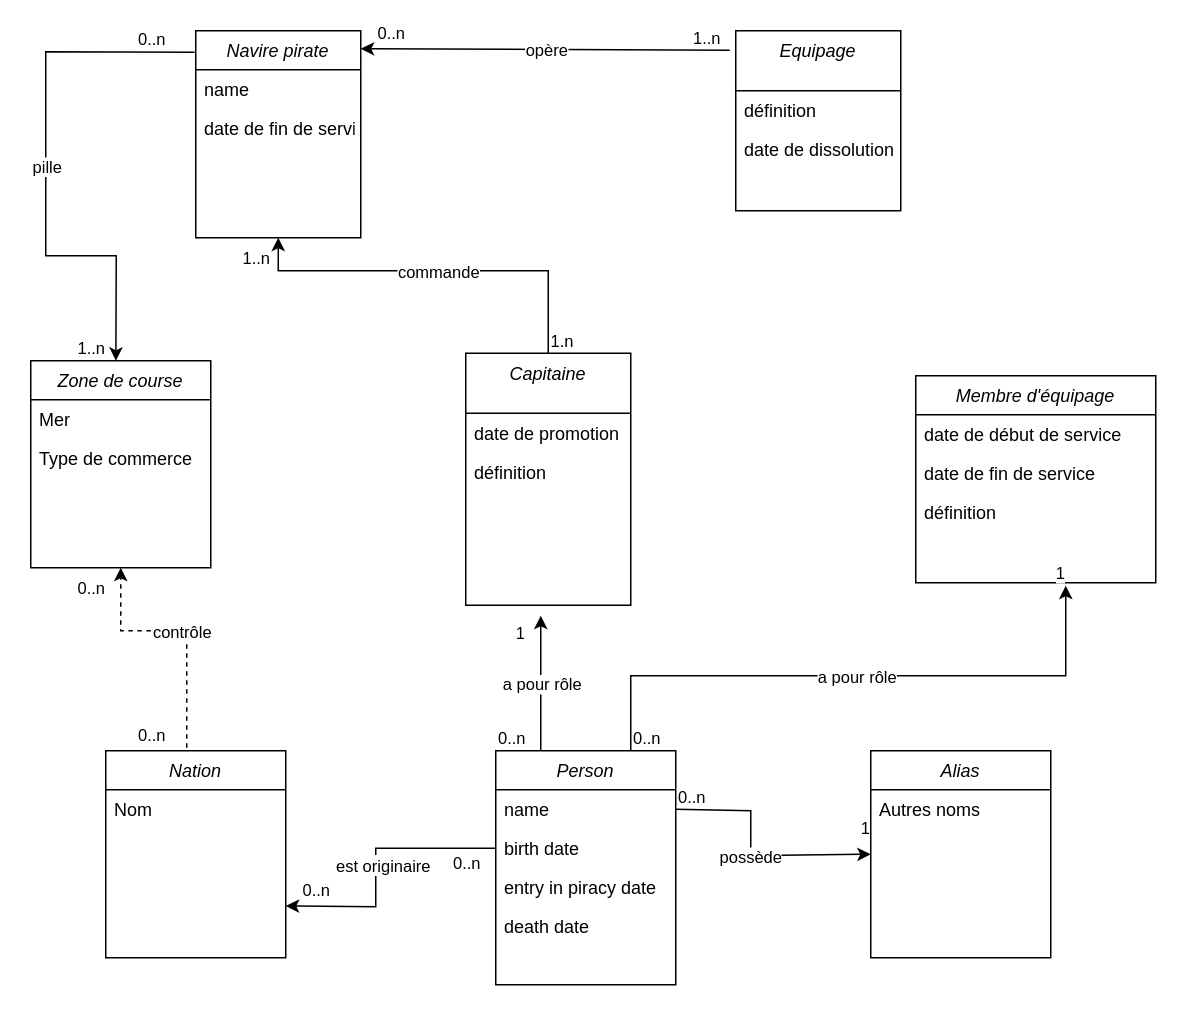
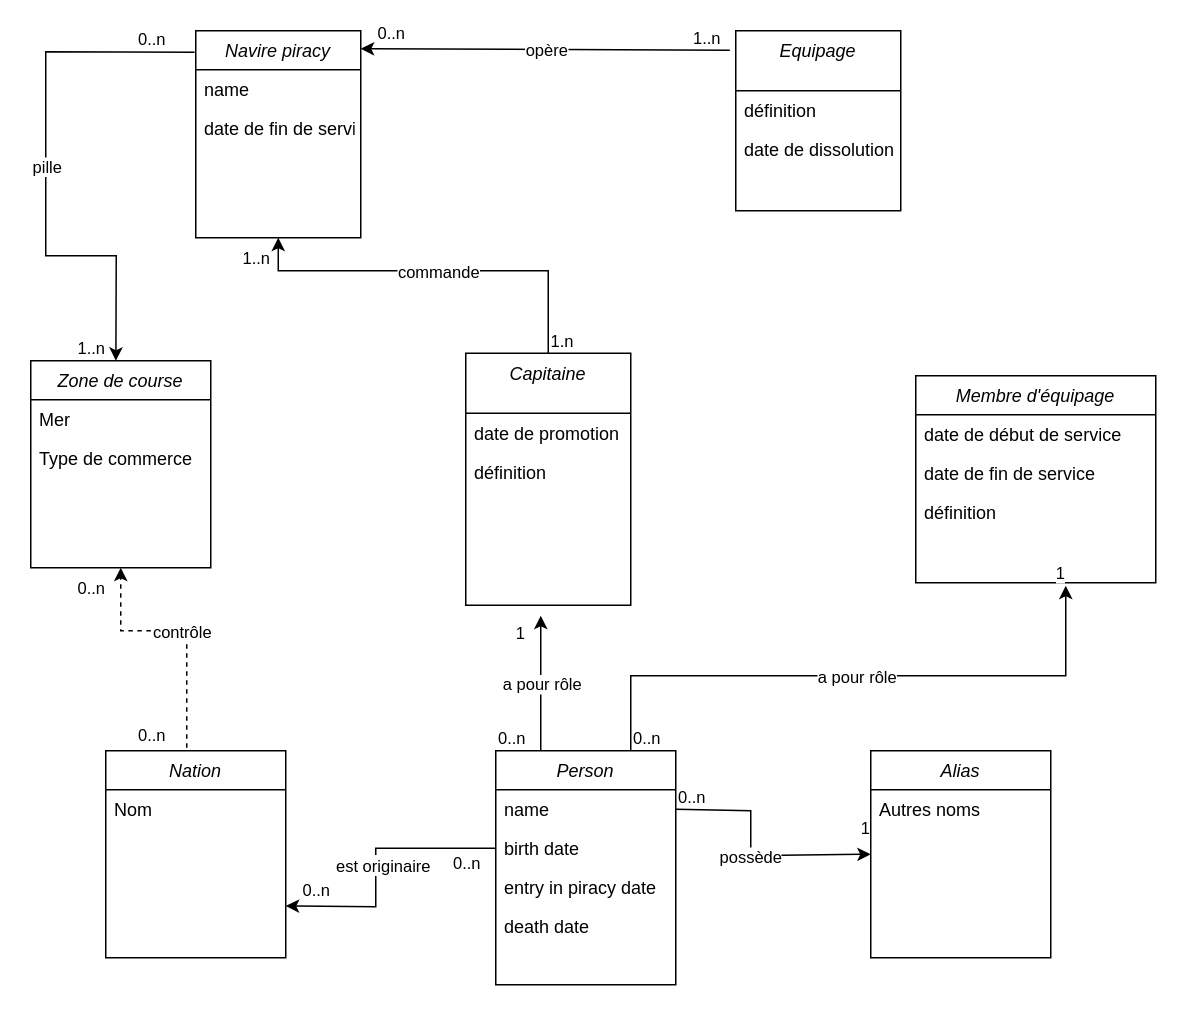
node "Navire pirate": label "Navire pirate" -> "Navire piracy"
